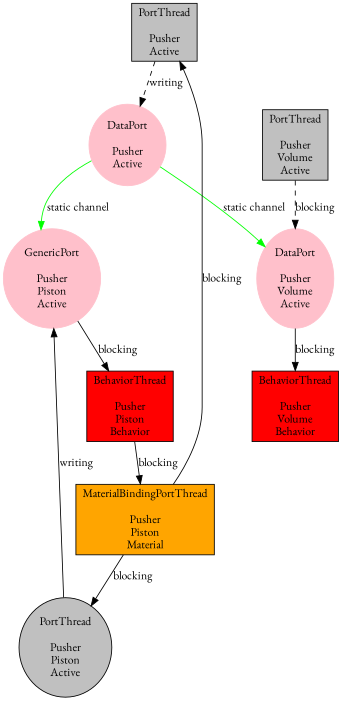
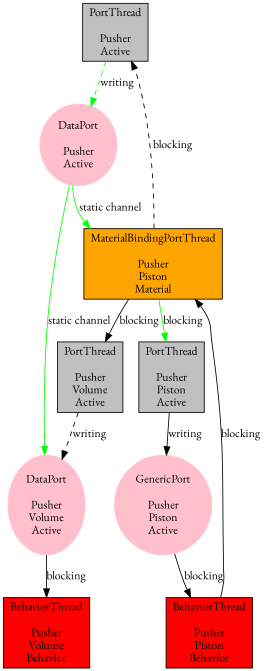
edge "PortThread Pusher Active" -> "DataPort Pusher Active": color black -> green
edge "DataPort Pusher Active" -> "GenericPort Pusher Piston Active": now "DataPort Pusher Active" -> "MaterialBindingPortThread Pusher Piston Material"
edge "PortThread Pusher Volume Active" -> "DataPort Pusher Volume Active": label "blocking" -> "writing"
edge "MaterialBindingPortThread Pusher Piston Material" -> "PortThread Pusher Active": style solid -> dashed
edge "MaterialBindingPortThread Pusher Piston Material" -> "PortThread Pusher Volume Active": added, label "blocking"
edge "MaterialBindingPortThread Pusher Piston Material" -> "PortThread Pusher Piston Active": color black -> green
node "PortThread Pusher Piston Active": shape ellipse -> box
